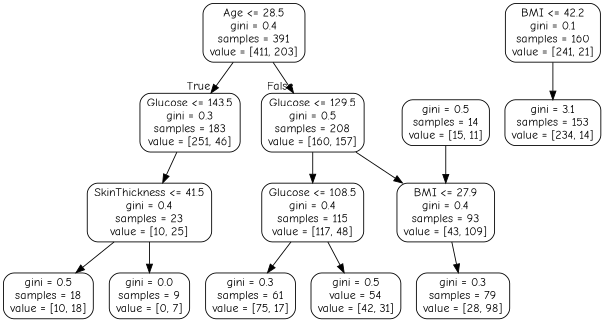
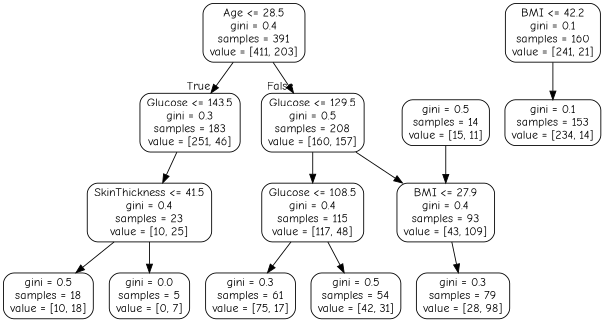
node "gini = 3.1 samples = 153 value = [234, 14]": label "gini = 3.1 samples = 153 value = [234, 14]" -> "gini = 0.1 samples = 153 value = [234, 14]"
node "gini = 0.0 samples = 9 value = [0, 7]": label "gini = 0.0 samples = 9 value = [0, 7]" -> "gini = 0.0 samples = 5 value = [0, 7]"
node "gini = 0.5 value = 54 value = [42, 31]": label "gini = 0.5 value = 54 value = [42, 31]" -> "gini = 0.5 samples = 54 value = [42, 31]"
